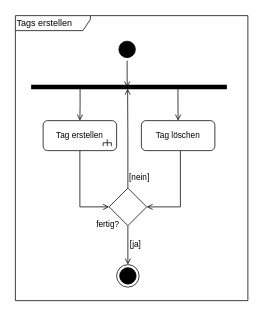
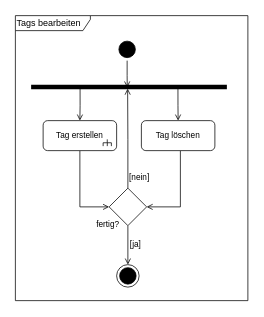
node "Tags erstellen": label "Tags erstellen" -> "Tags bearbeiten"
